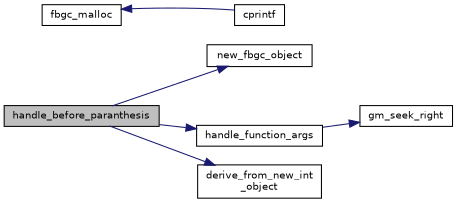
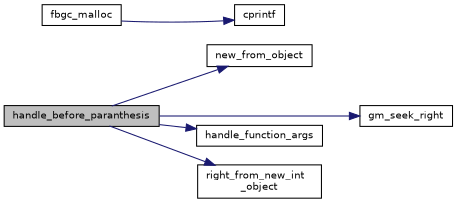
edge "cprintf" -> "fbgc_malloc": reversed
node "new_fbgc_object": label "new_fbgc_object" -> "new_from_object"
edge "handle_function_args" -> "gm_seek_right": now "handle_before_paranthesis" -> "gm_seek_right"
node "derive_from_new_int _object": label "derive_from_new_int _object" -> "right_from_new_int _object"
